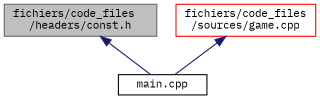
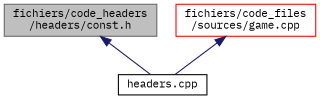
node "fichiers/code_files /headers/const.h": label "fichiers/code_files /headers/const.h" -> "fichiers/code_headers /headers/const.h"
node "main.cpp": label "main.cpp" -> "headers.cpp"
